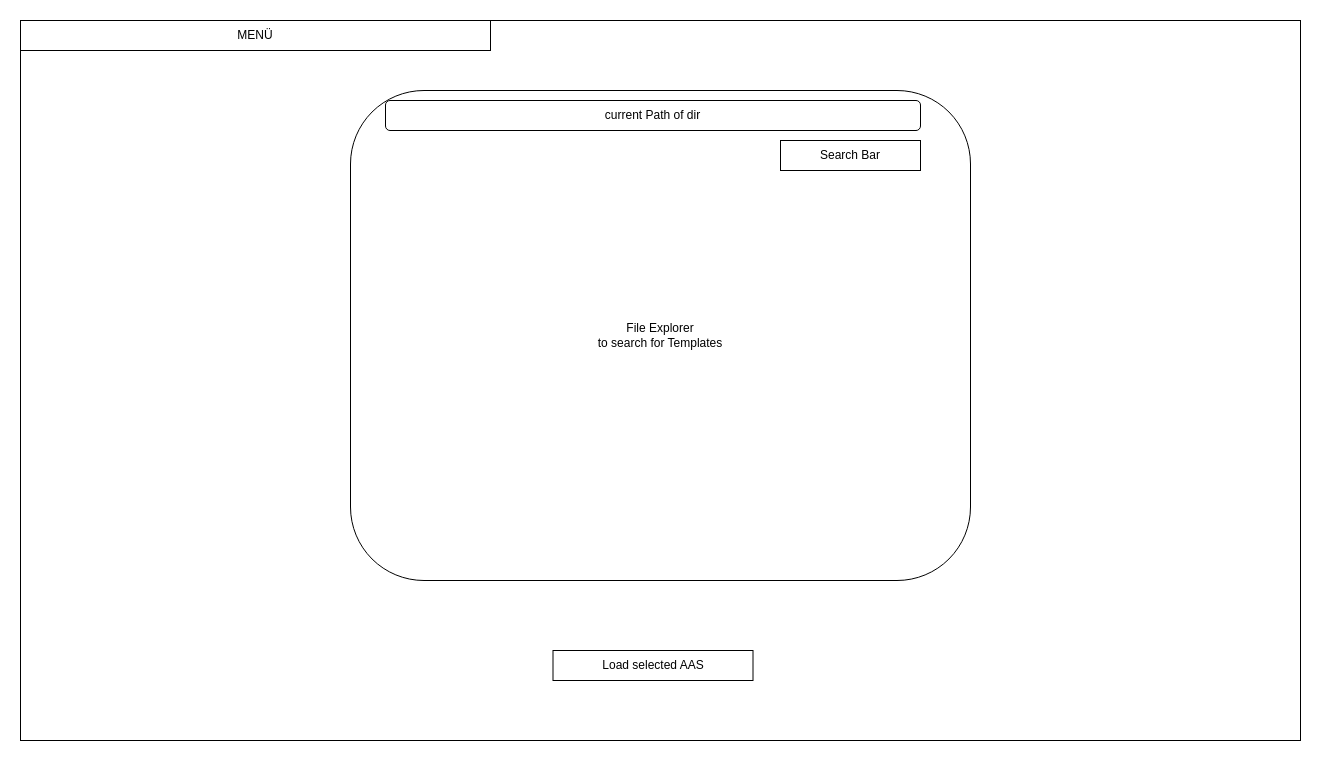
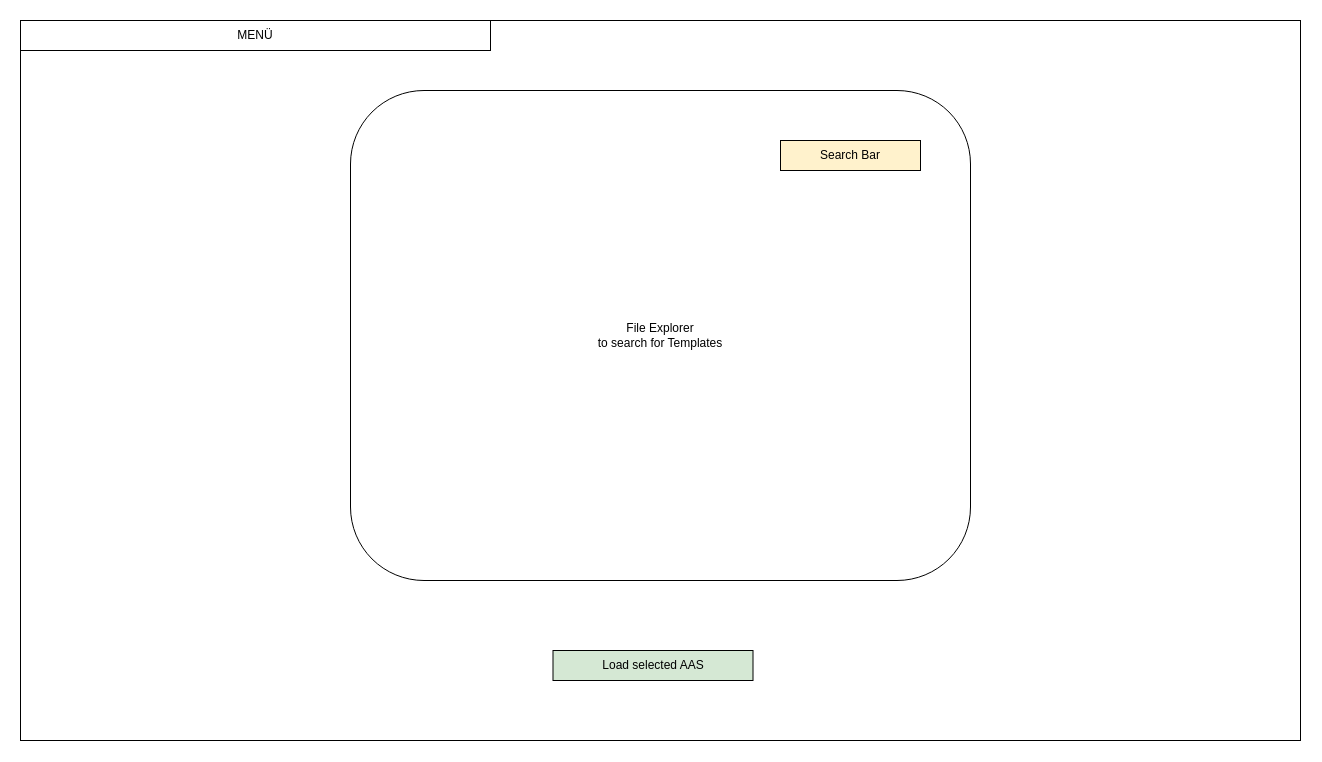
node "current Path of dir": removed
node "Search Bar": fillcolor #ffffff -> #fff2cc
node "Load selected AAS": fillcolor #ffffff -> #d5e8d4
